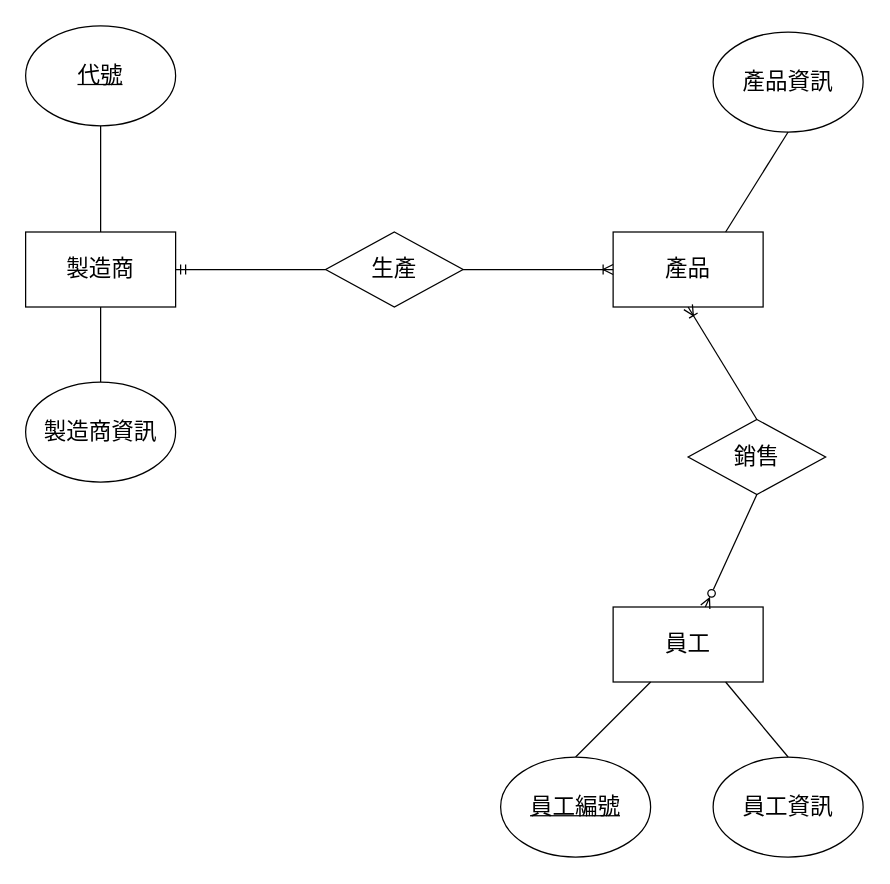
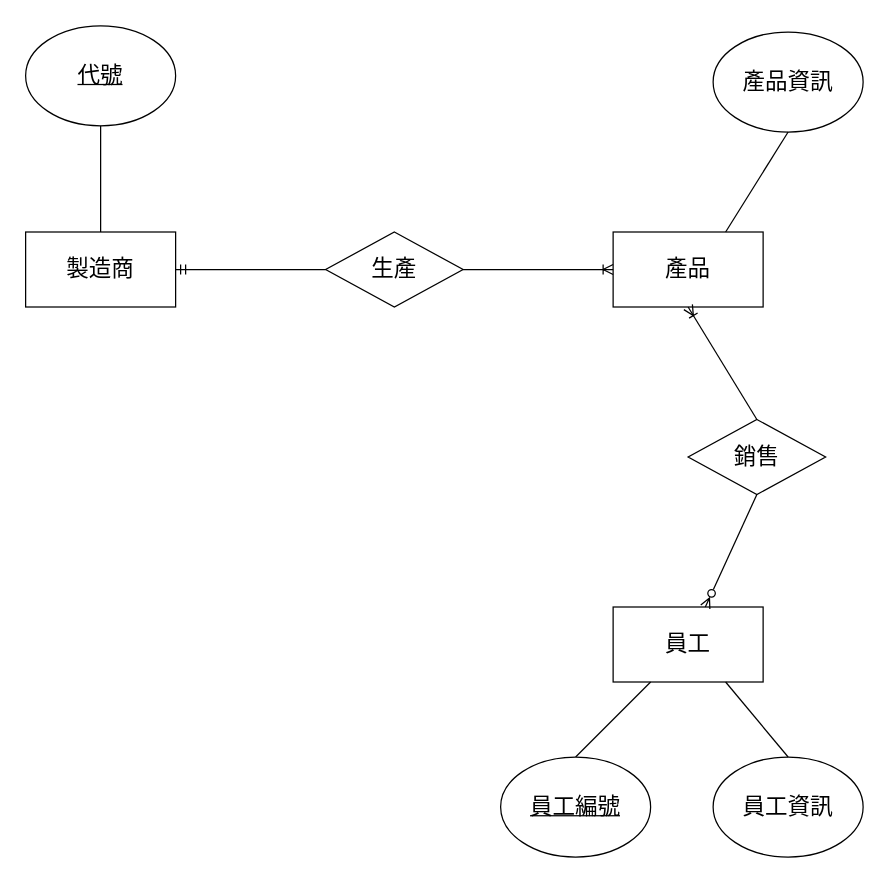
edge "製造商" -- "製造商資訊": removed
node "製造商資訊": removed
